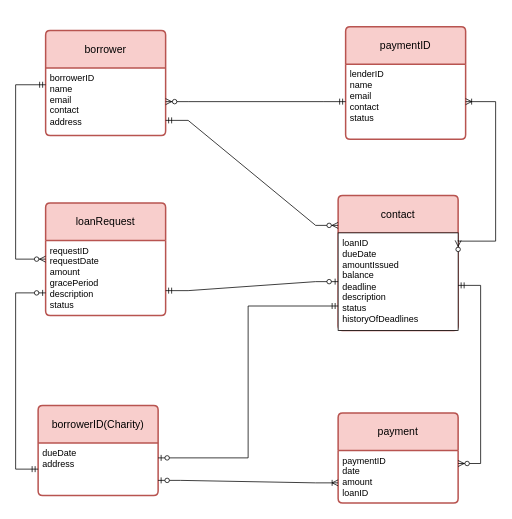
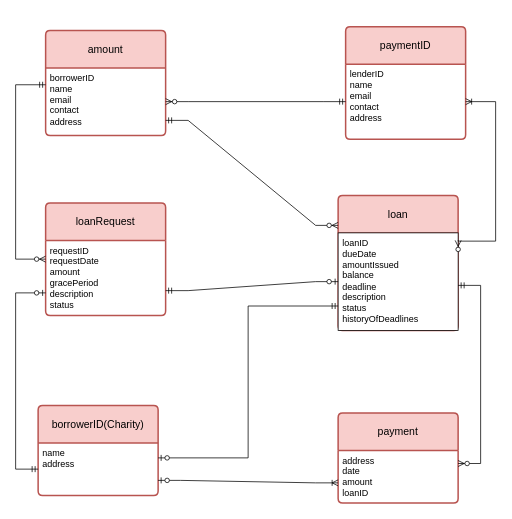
node "borrower": label "borrower" -> "amount"
node "lenderID name email contact status": label "lenderID name email contact status" -> "lenderID name email contact address"
node "contact": label "contact" -> "loan"
node "dueDate address": label "dueDate address" -> "name address"
node "paymentID date amount loanID": label "paymentID date amount loanID" -> "address date amount loanID"
